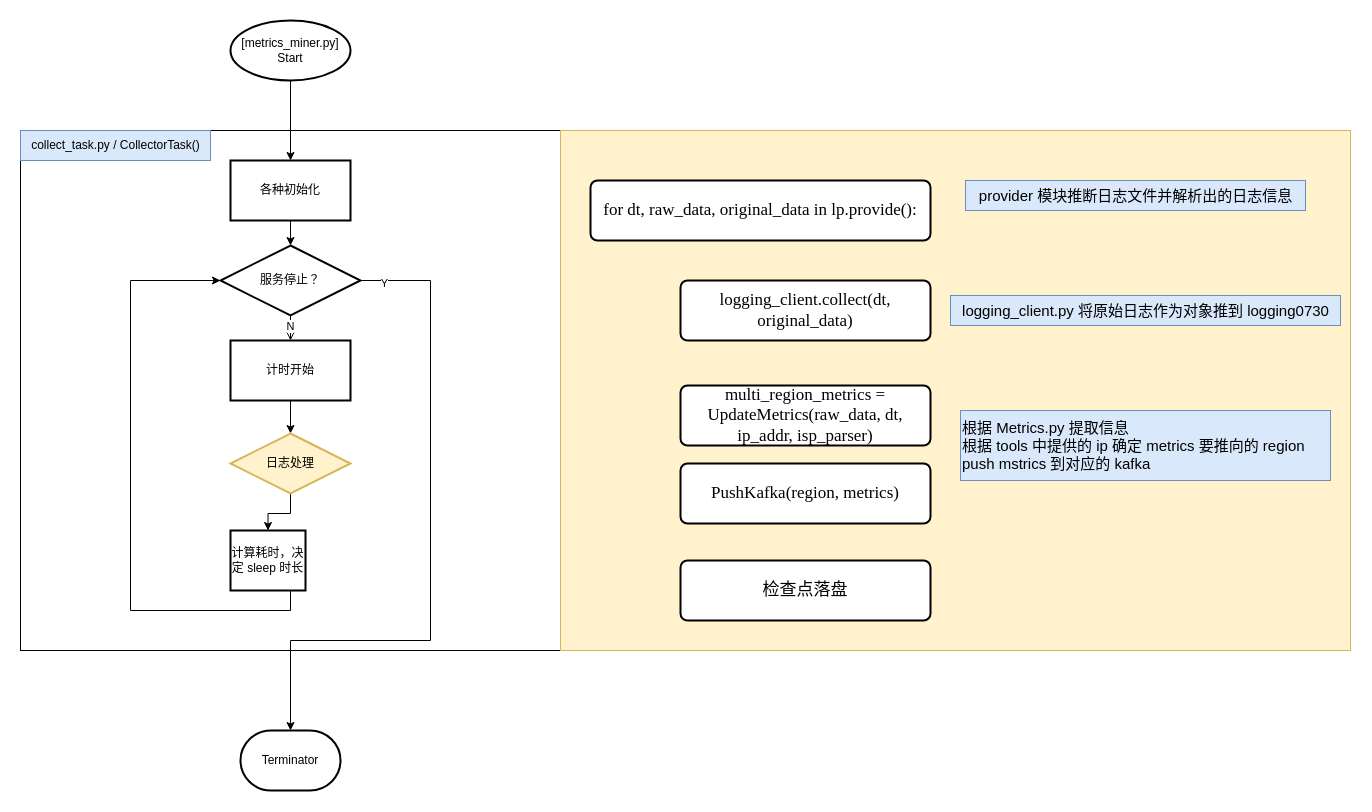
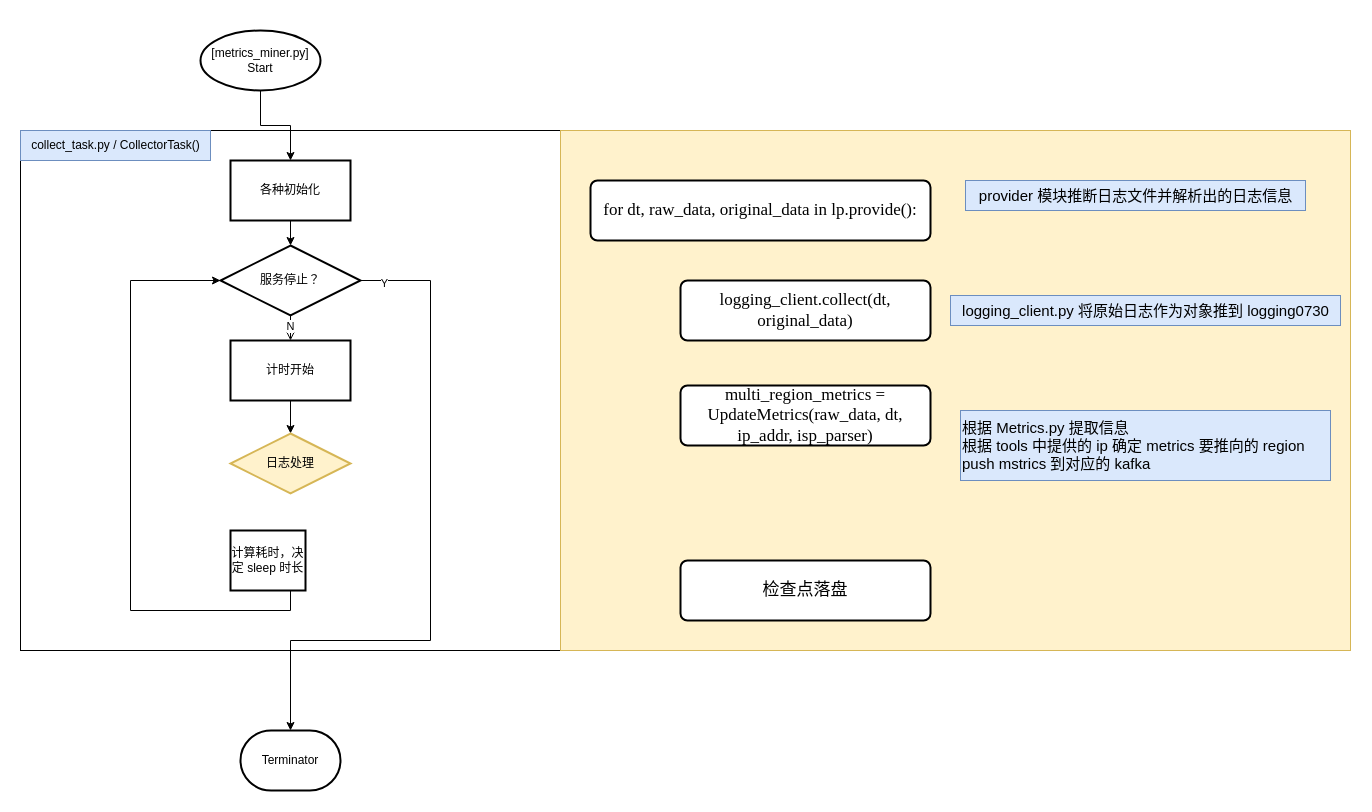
node "[metrics_miner.py] Start": moved (291, 51) -> (261, 61)
node "PushKafka(region, metrics)": removed
edge "日志处理" -> "计算耗时，决定 sleep 时长": removed
